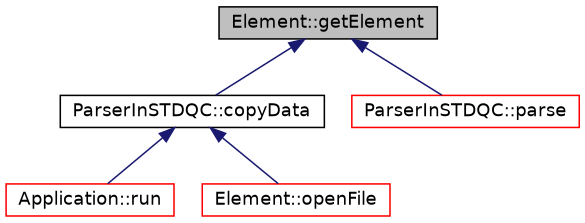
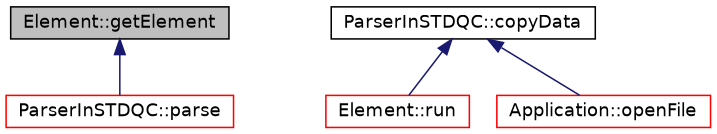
edge "ParserInSTDQC::copyData" -> "Element::getElement": removed
node "Application::run": label "Application::run" -> "Element::run"
node "Element::openFile": label "Element::openFile" -> "Application::openFile"
